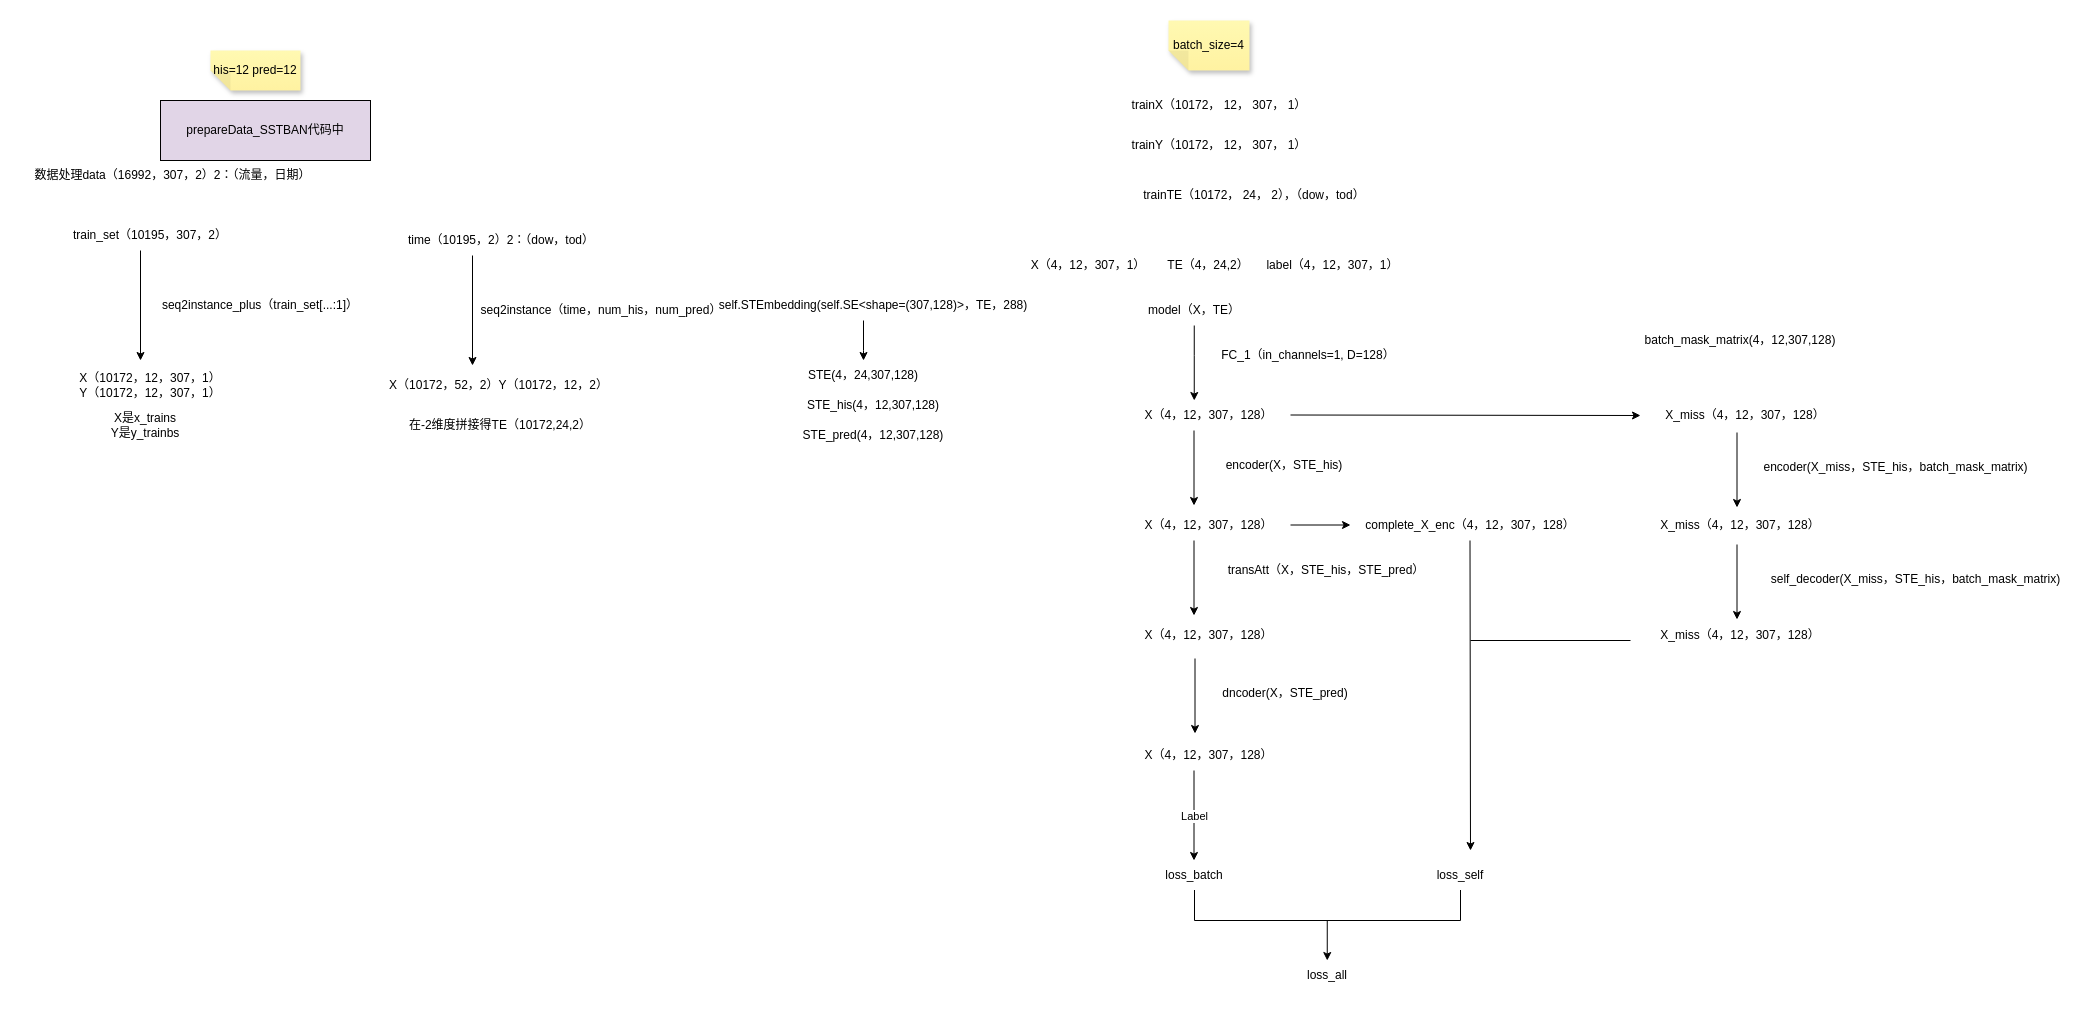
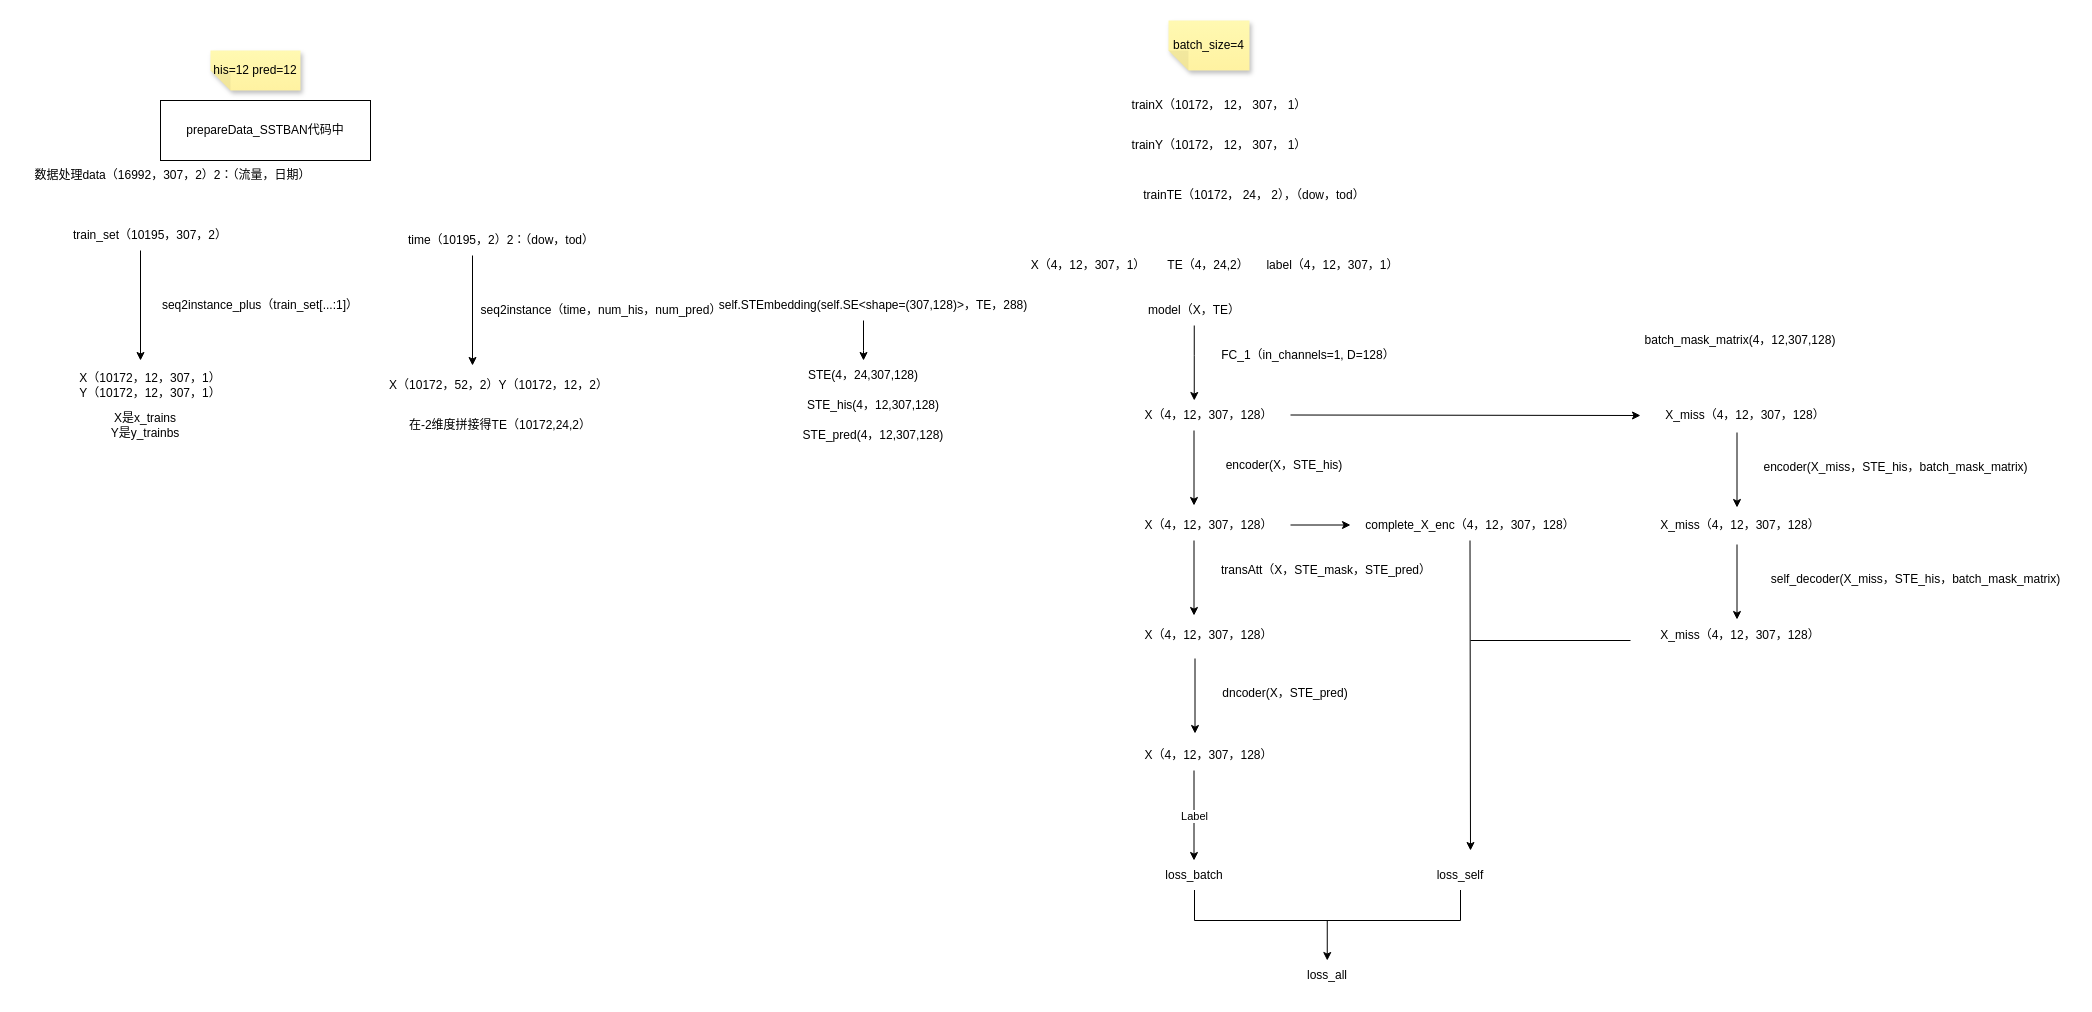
node "prepareData_SSTBAN代码中": fillcolor #e1d5e7 -> #ffffff
node "transAtt（X，STE_his，STE_pred）": label "transAtt（X，STE_his，STE_pred）" -> "transAtt（X，STE_mask，STE_pred）"
